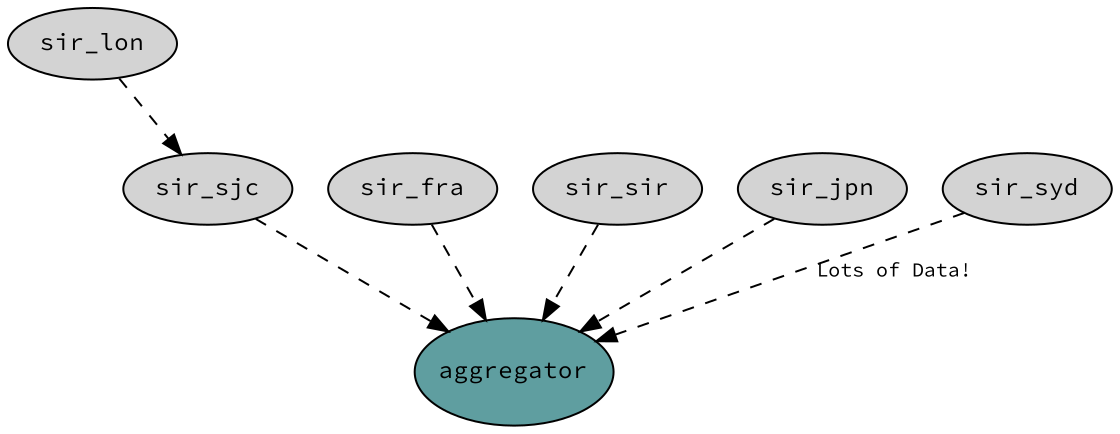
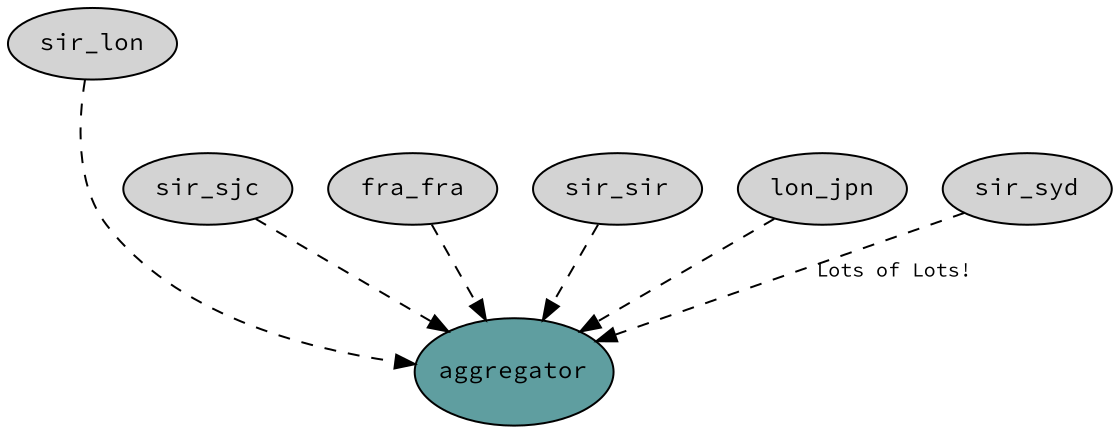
edge "sir_lon" -> "sir_sjc": now "sir_lon" -> "aggregator"
node "sir_fra": label "sir_fra" -> "fra_fra"
node "sir_jpn": label "sir_jpn" -> "lon_jpn"
edge "sir_syd" -> "aggregator": label "Lots of Data!" -> "Lots of Lots!"
